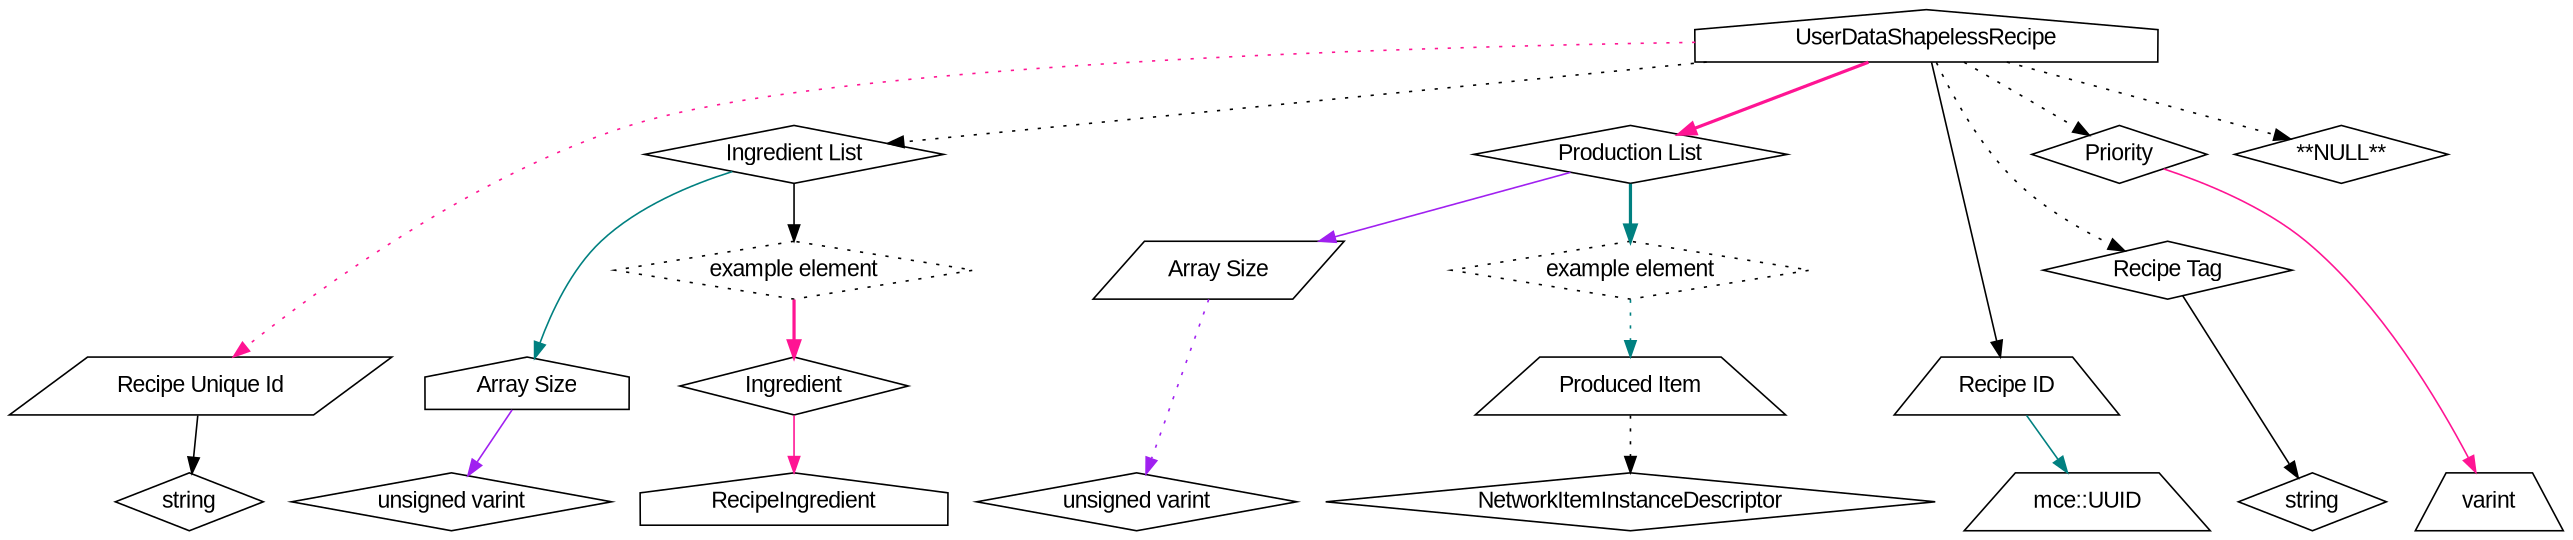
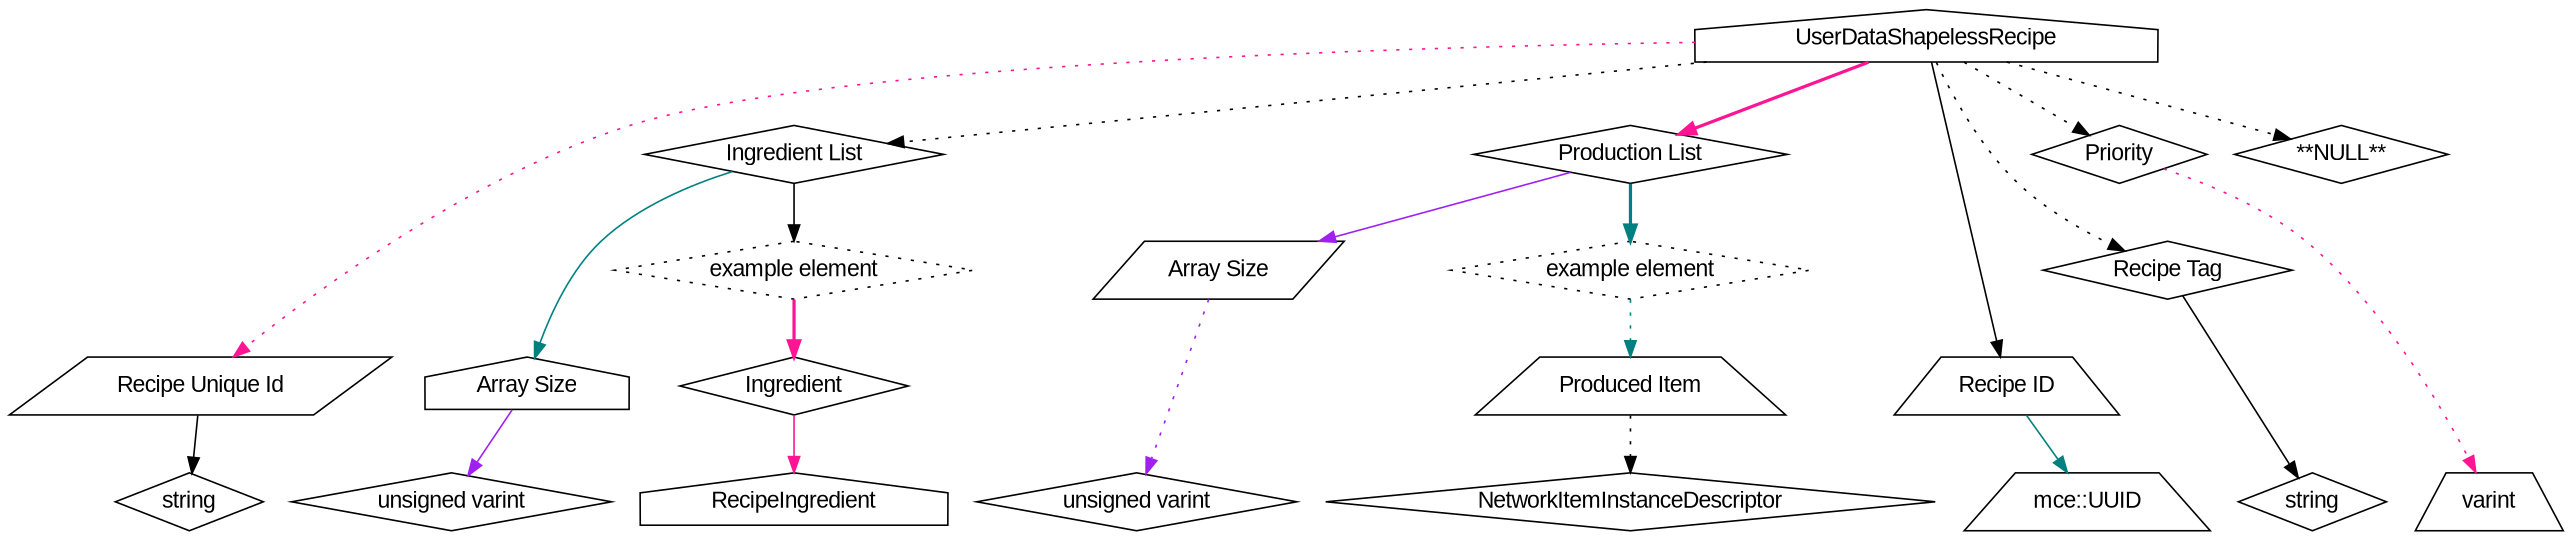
edge "Priority" -> "varint": style solid -> dotted
